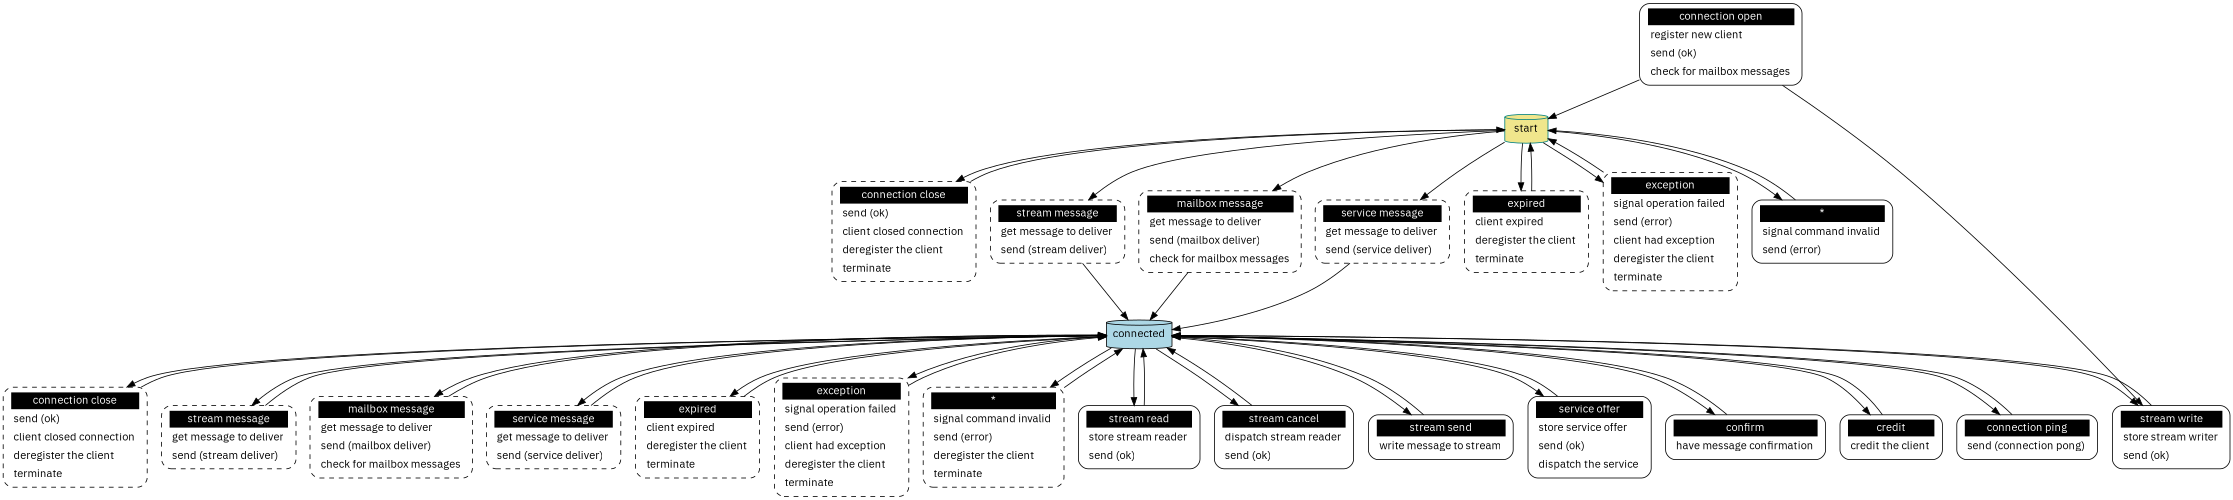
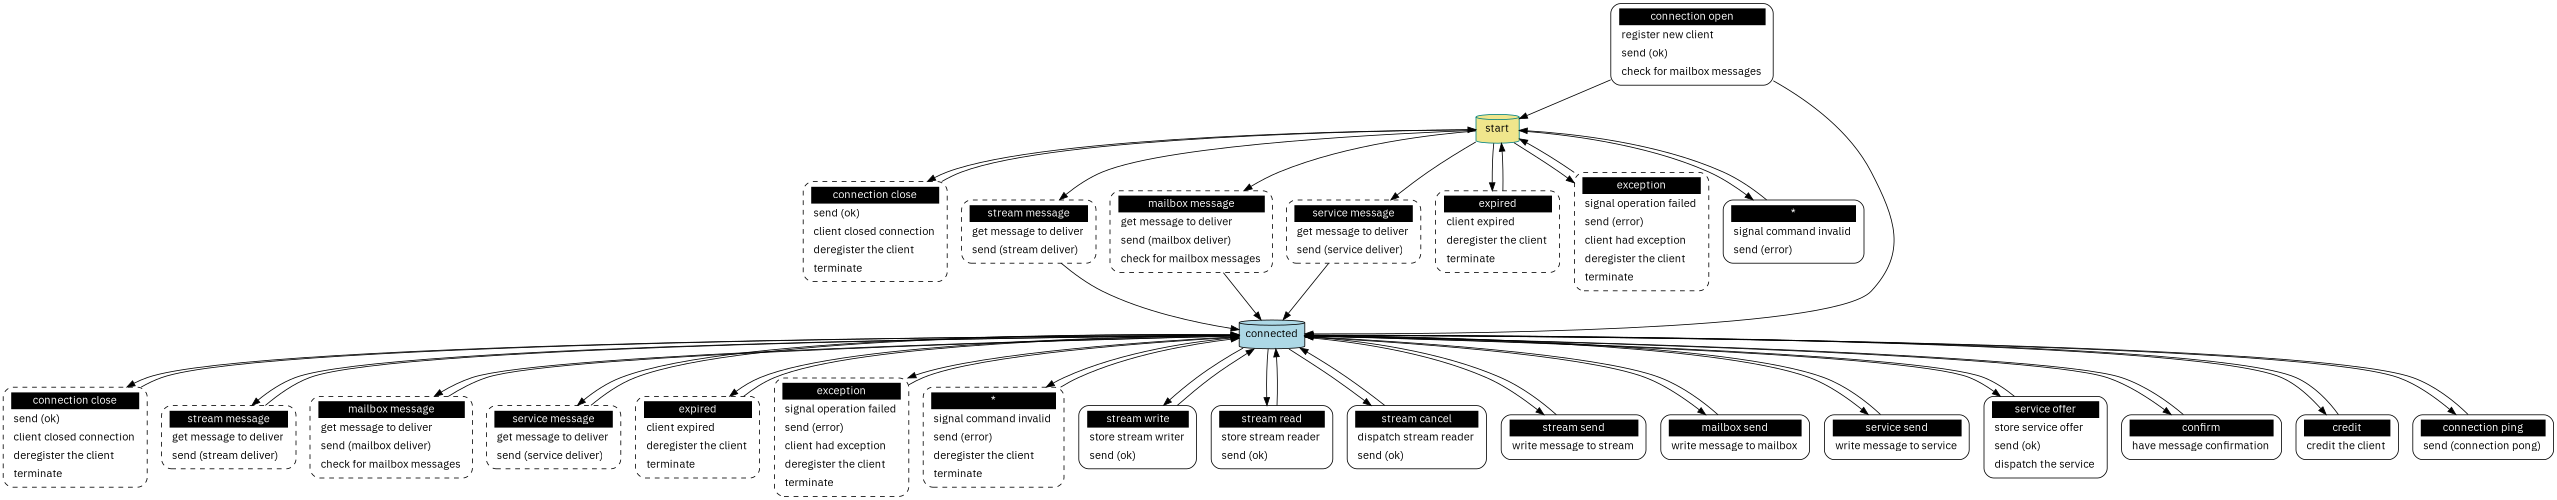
edge "connection open" -> "stream write": now "connection open" -> "connected"
node "mailbox send": added
node "service send": added
